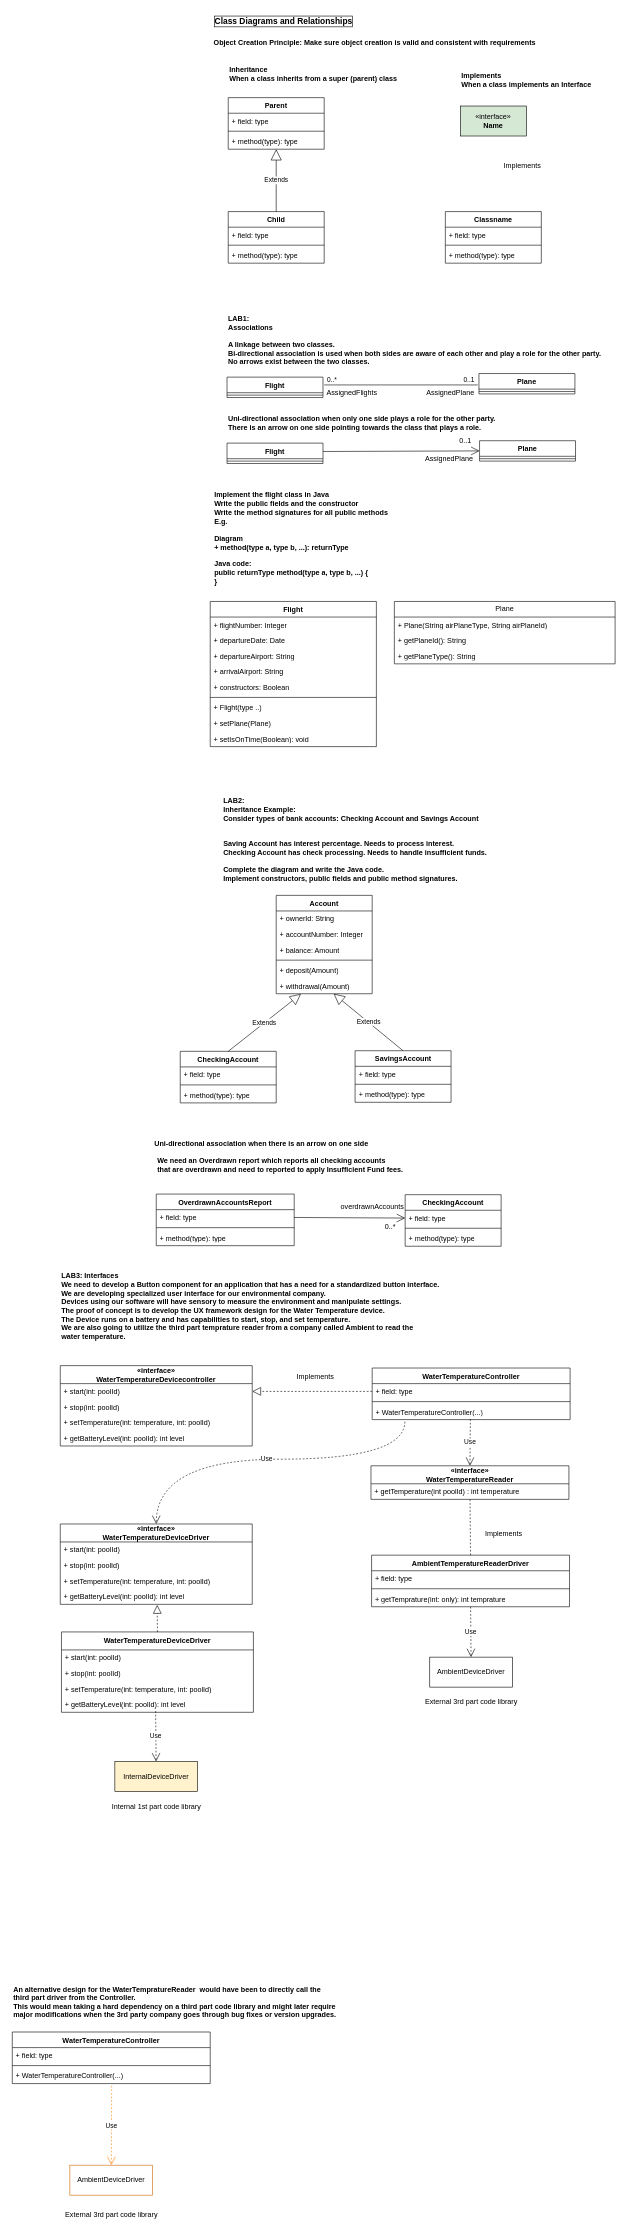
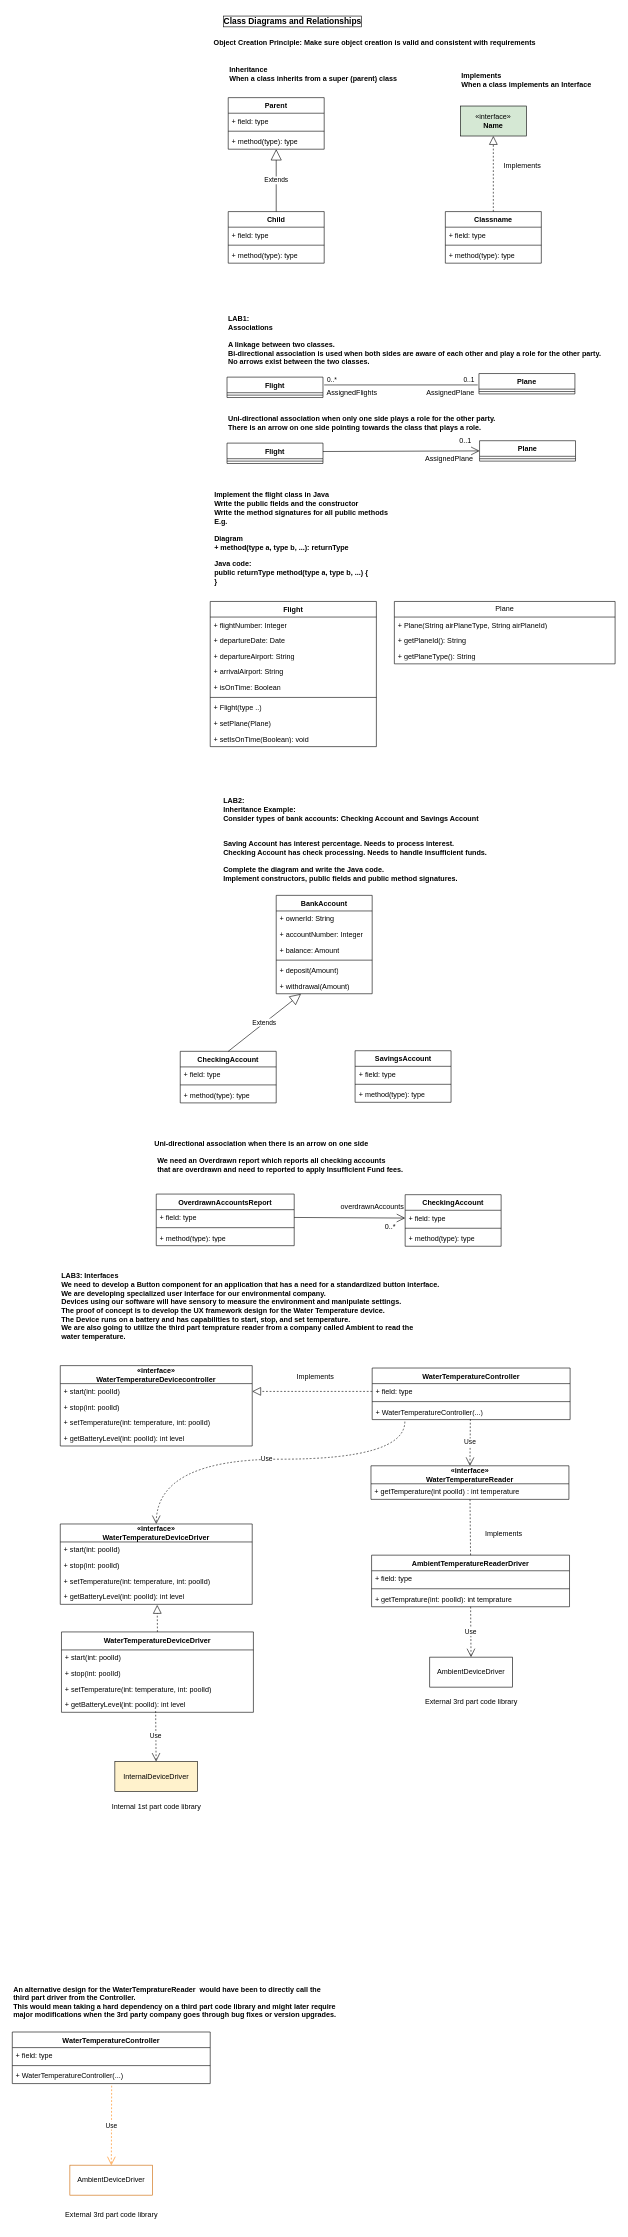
node "Class Diagrams and Relationships": moved (283, 21) -> (292, 21)
edge "Classname" -> "«interface» Name": added
node "+ constructors: Boolean": label "+ constructors: Boolean" -> "+ isOnTime: Boolean"
node "Account": label "Account" -> "BankAccount"
edge "SavingsAccount" -> "+ withdrawal(Amount)": removed, label "Extends"
node "+ getTemprature(int: only): int temprature": label "+ getTemprature(int: only): int temprature" -> "+ getTemprature(int: poolId): int temprature"
